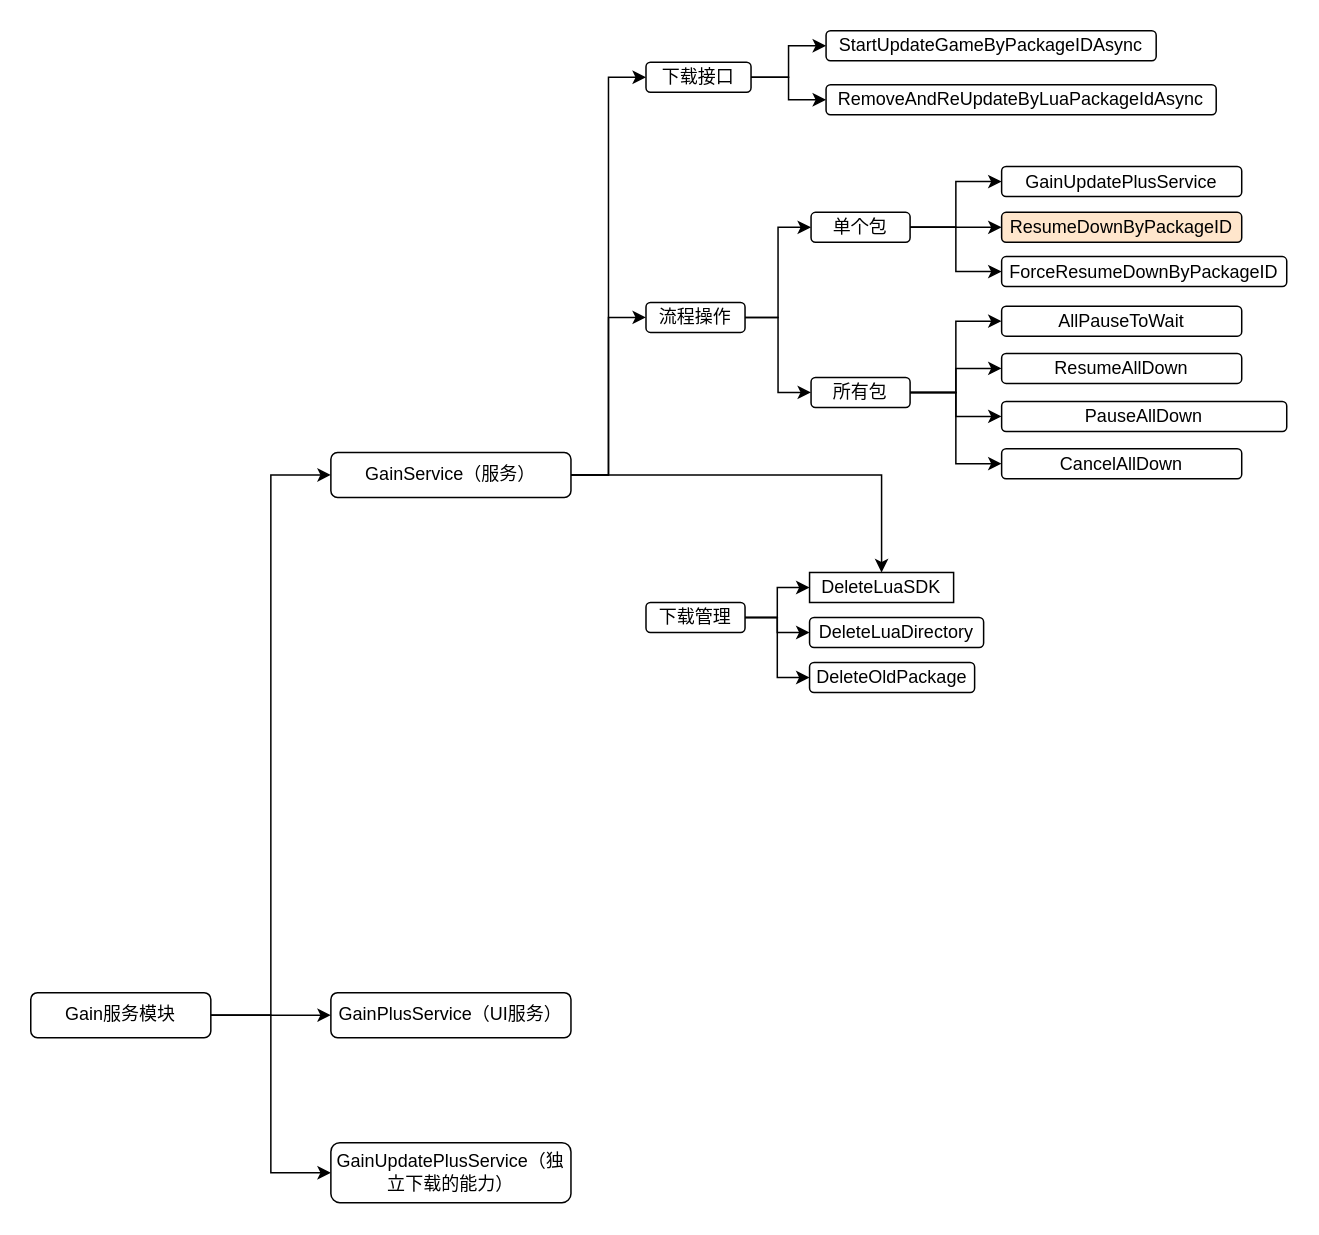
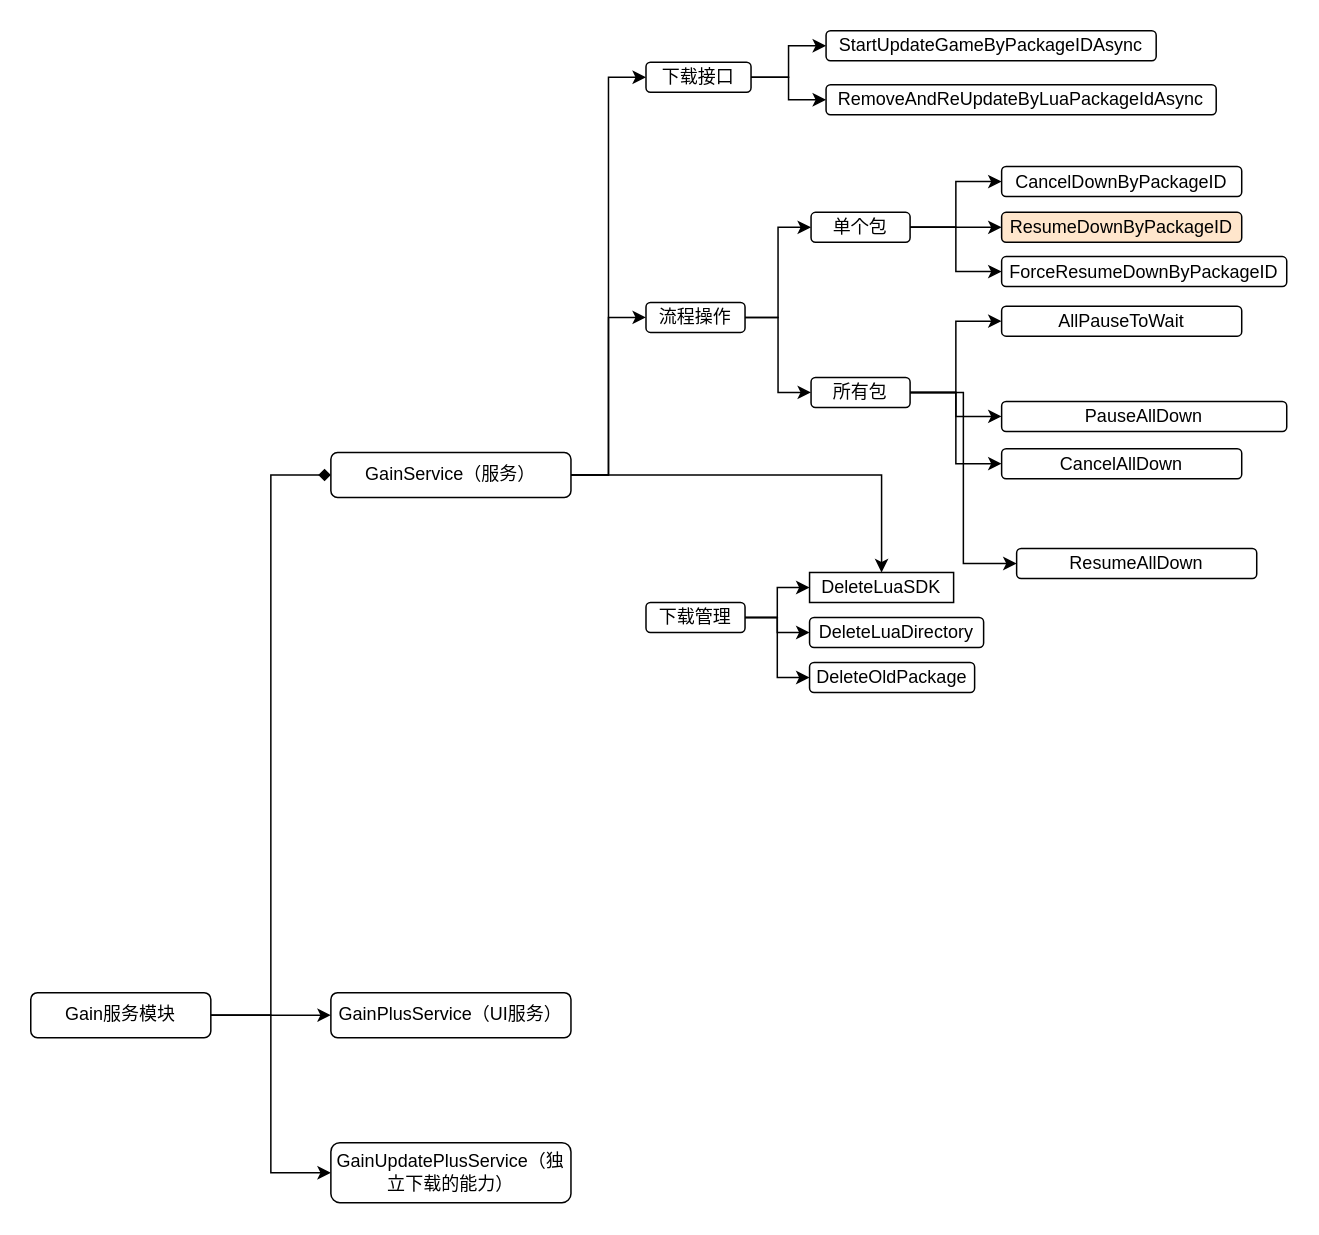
node "GainUpdatePlusService": label "GainUpdatePlusService" -> "CancelDownByPackageID"
node "ResumeAllDown": moved (1121, 368) -> (1136, 563)
edge "Gain服务模块" -> "GainService（服务）": arrowhead classic -> diamond
